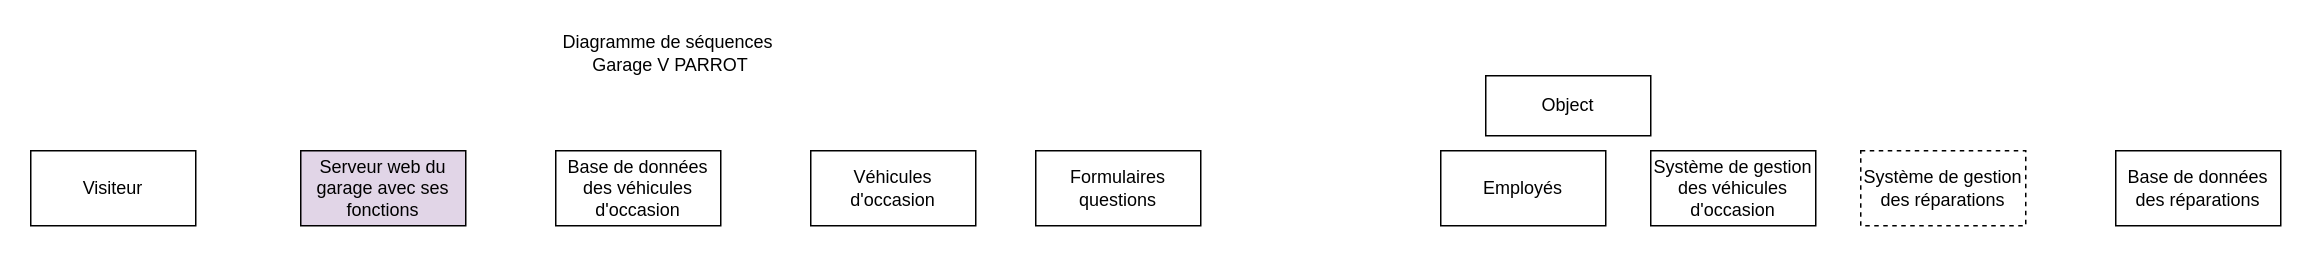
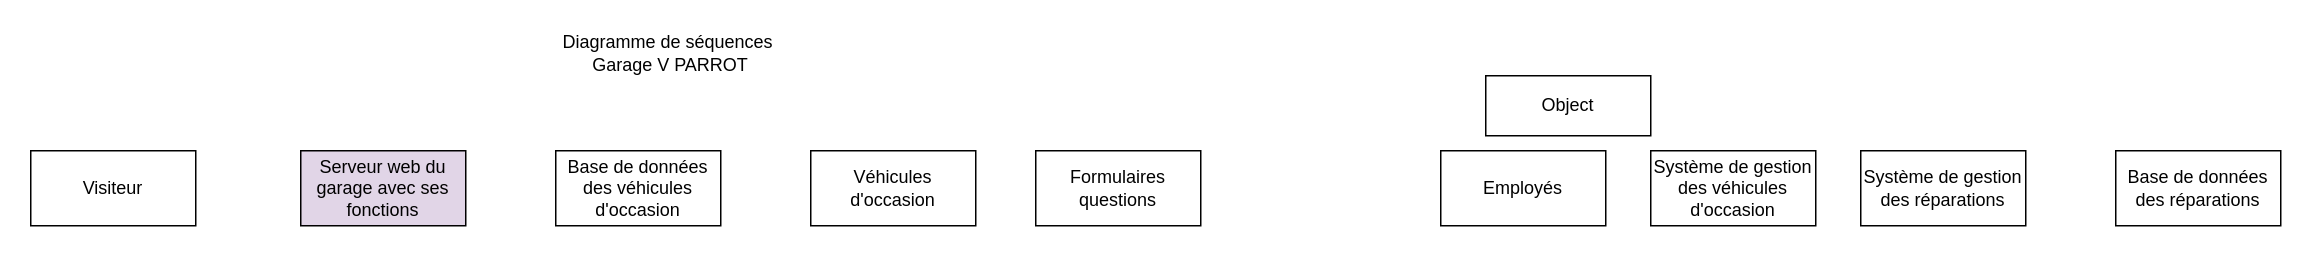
node "Système de gestion des réparations": style dashed -> solid
